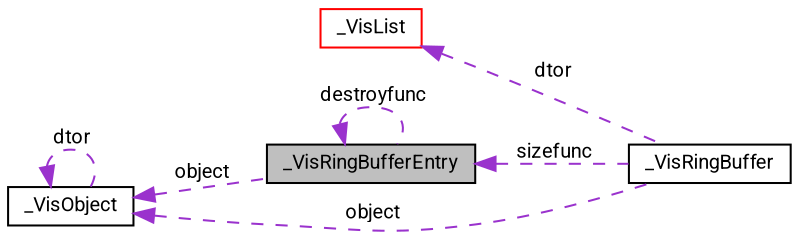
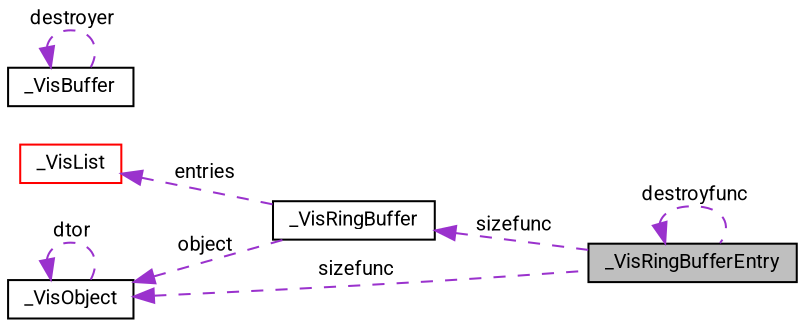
edge "_VisRingBuffer" -> "_VisList": label " dtor" -> " entries"
node "_VisBuffer": added
edge "_VisRingBuffer" -> "_VisRingBufferEntry": reversed
edge "_VisRingBufferEntry" -> "_VisObject": label " object" -> " sizefunc"
